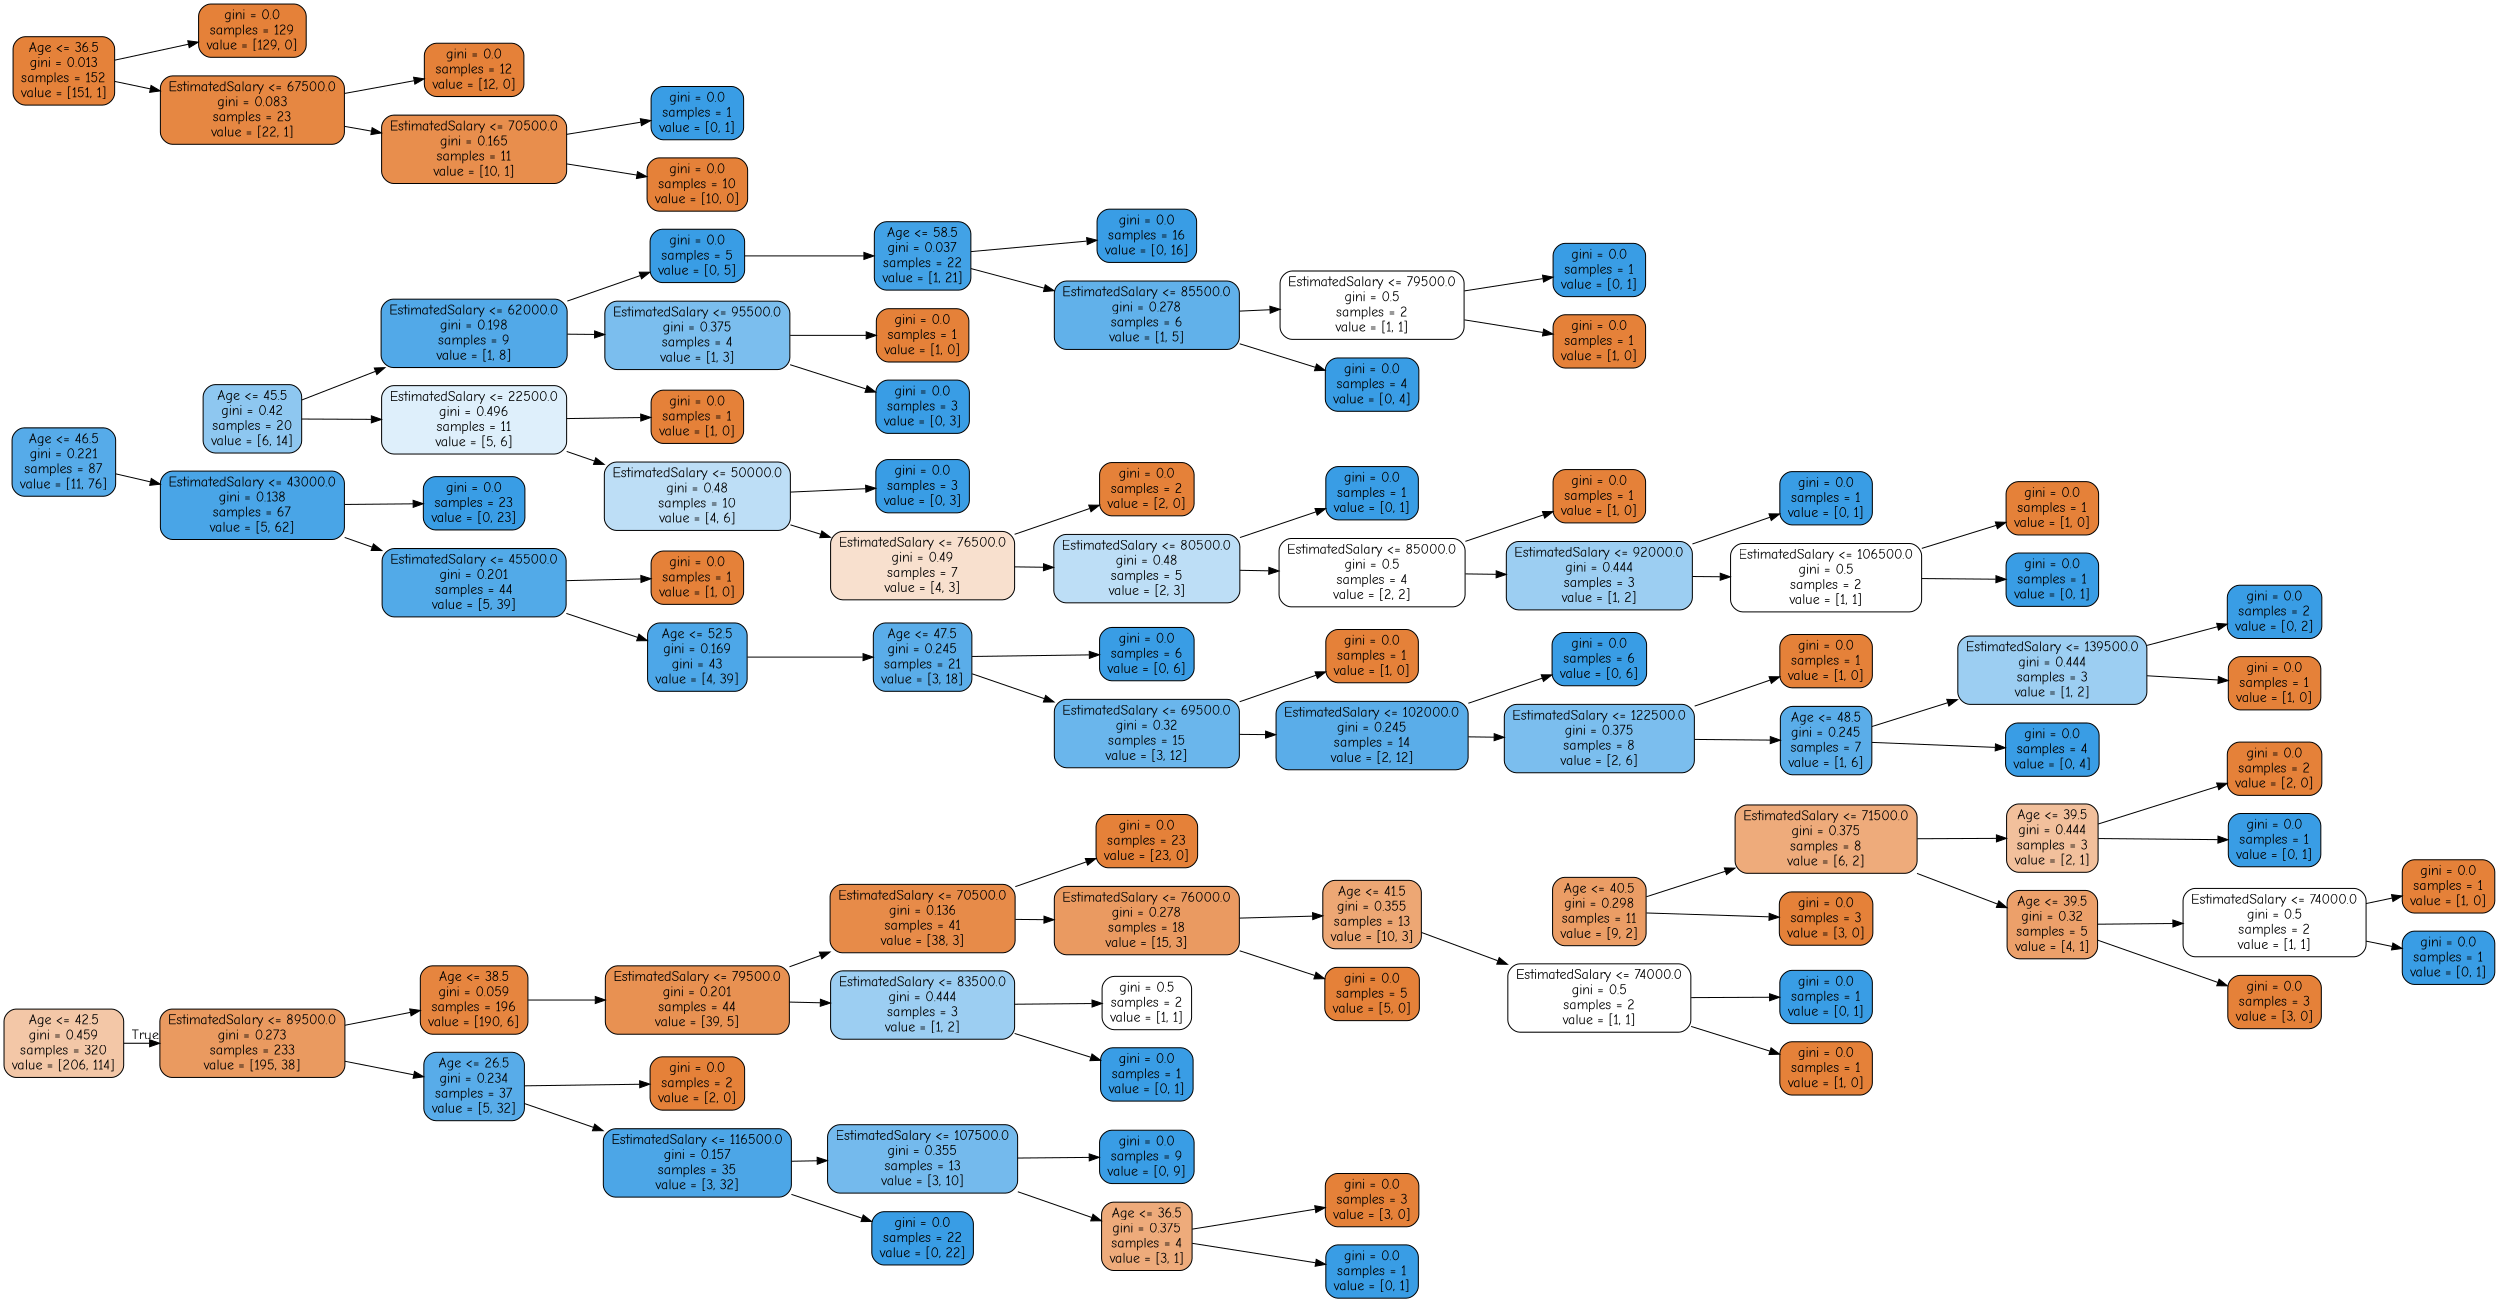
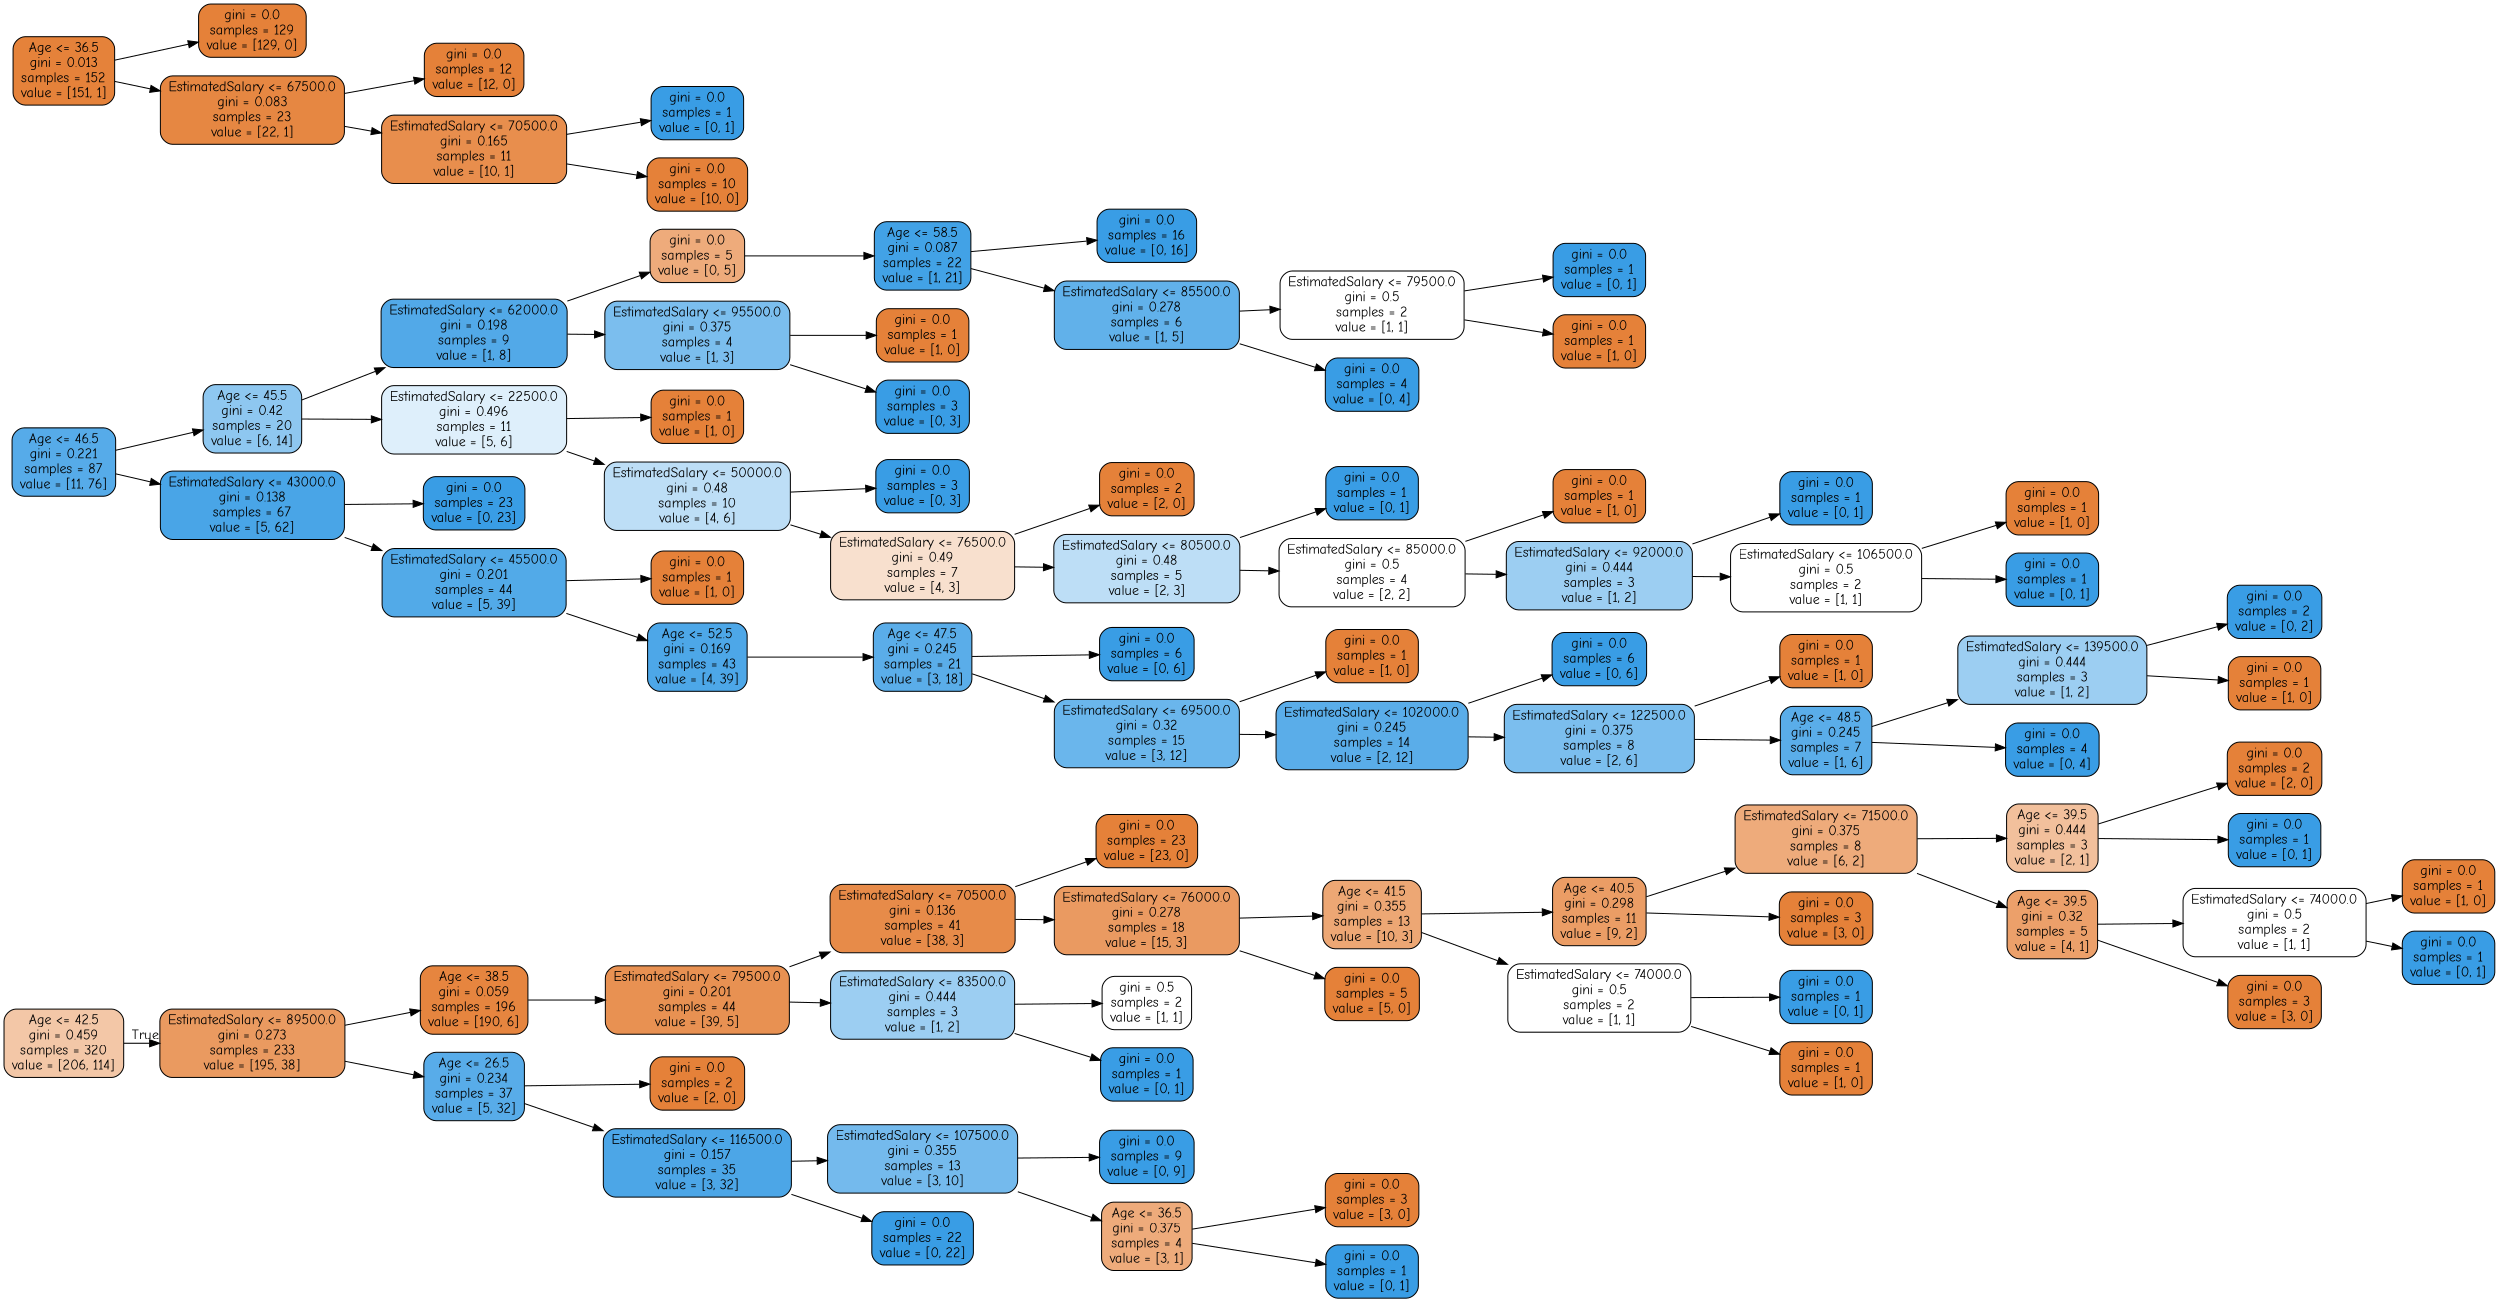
node "gini = 0.0 samples = 5 value = [0, 5]": fillcolor #399de5 -> #eeab7b
node "Age <= 58.5 gini = 0.037 samples = 22 value = [1, 21]": label "Age <= 58.5 gini = 0.037 samples = 22 value = [1, 21]" -> "Age <= 58.5 gini = 0.087 samples = 22 value = [1, 21]"
edge "Age <= 46.5 gini = 0.221 samples = 87 value = [11, 76]" -> "Age <= 45.5 gini = 0.42 samples = 20 value = [6, 14]": added
node "Age <= 52.5 gini = 0.169 gini = 43 value = [4, 39]": label "Age <= 52.5 gini = 0.169 gini = 43 value = [4, 39]" -> "Age <= 52.5 gini = 0.169 samples = 43 value = [4, 39]"
edge "Age <= 41.5 gini = 0.355 samples = 13 value = [10, 3]" -> "Age <= 40.5 gini = 0.298 samples = 11 value = [9, 2]": added
